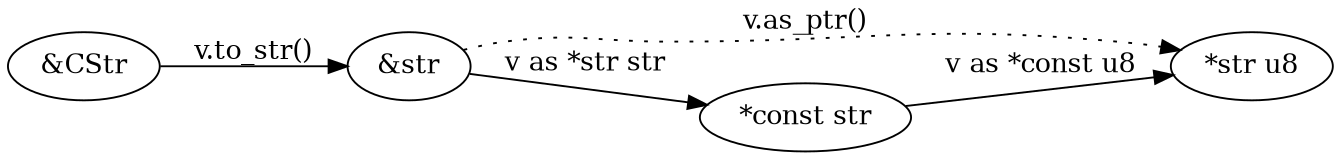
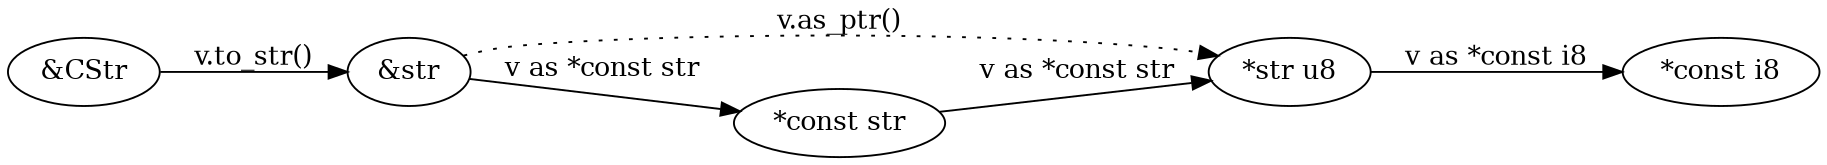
edge "&str" -> "*const str": label "v as *str str" -> "v as *const str"
edge "*const str" -> "*str u8": label "v as *const u8" -> "v as *const str"
node "*const i8": added
